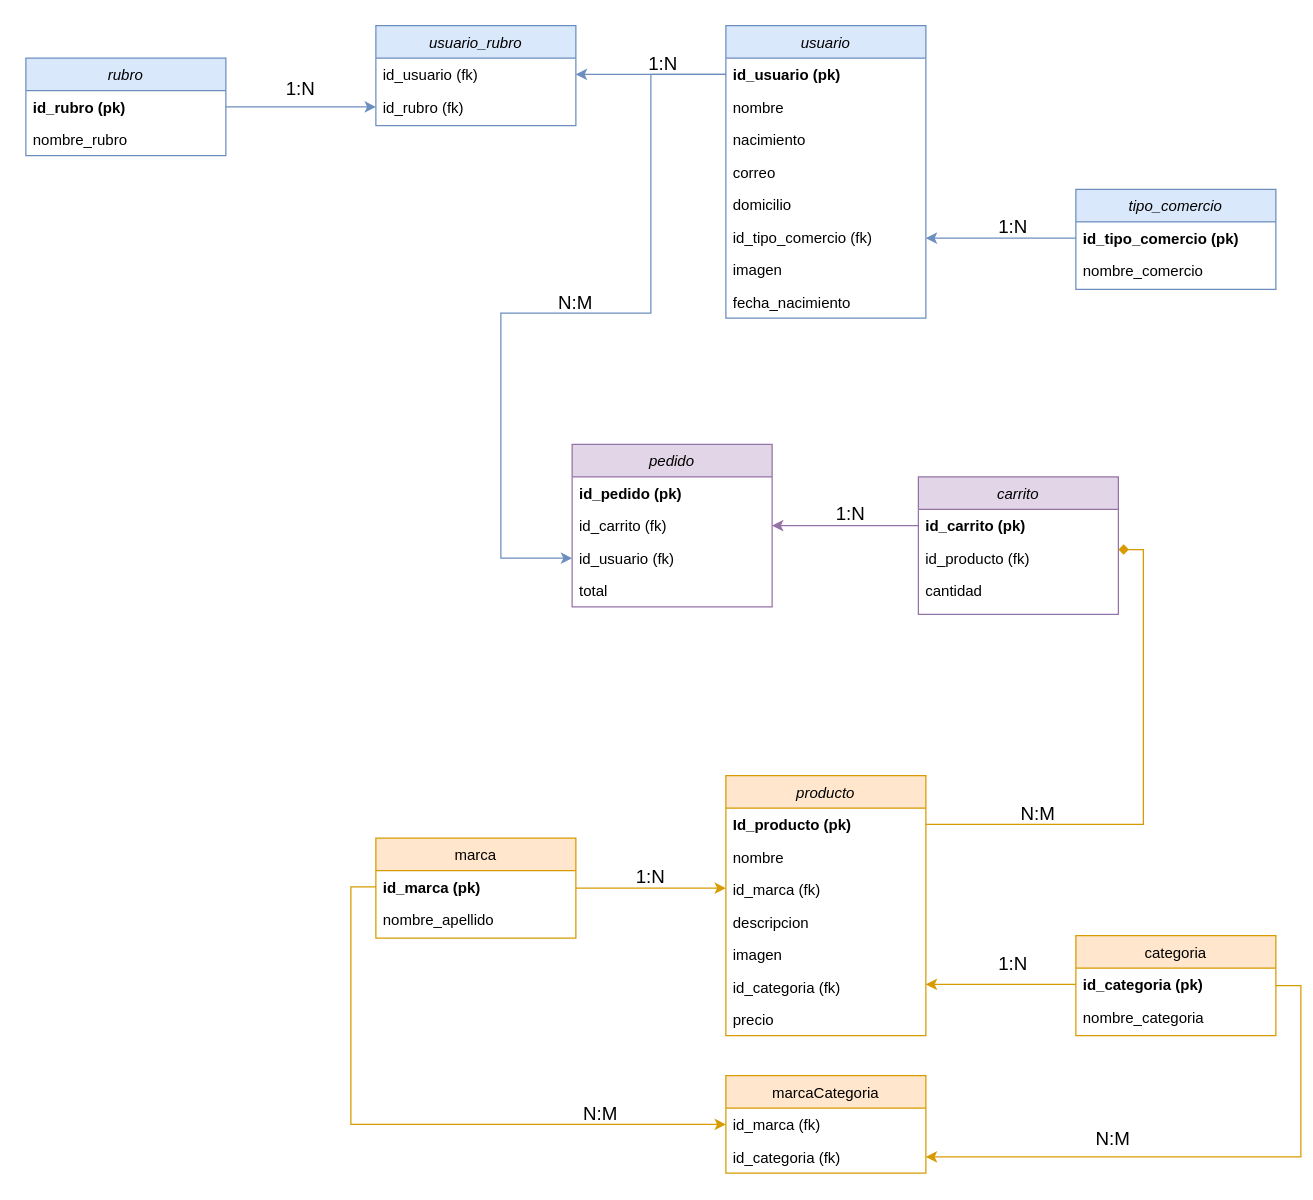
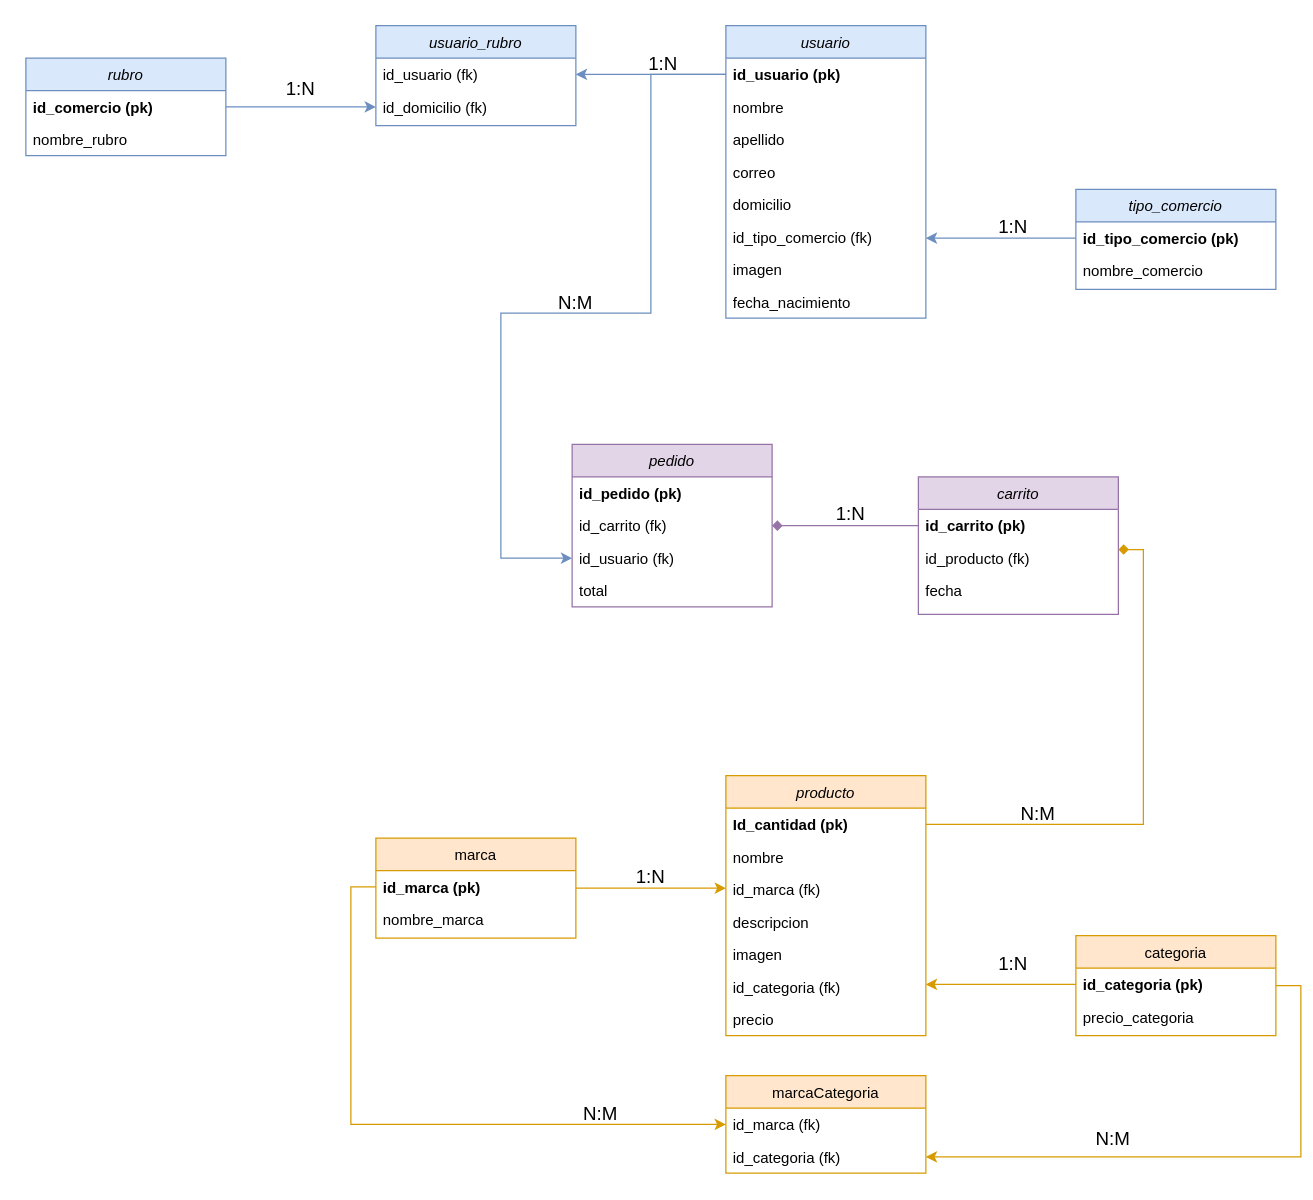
node "id_rubro (pk)": label "id_rubro (pk)" -> "id_comercio (pk)"
node "id_rubro (fk)": label "id_rubro (fk)" -> "id_domicilio (fk)"
node "nacimiento": label "nacimiento" -> "apellido"
edge "id_carrito (pk)" -> "id_carrito (fk)": arrowhead classic -> diamond
node "cantidad": label "cantidad" -> "fecha"
node "Id_producto (pk)": label "Id_producto (pk)" -> "Id_cantidad (pk)"
node "nombre_apellido": label "nombre_apellido" -> "nombre_marca"
node "nombre_categoria": label "nombre_categoria" -> "precio_categoria"
